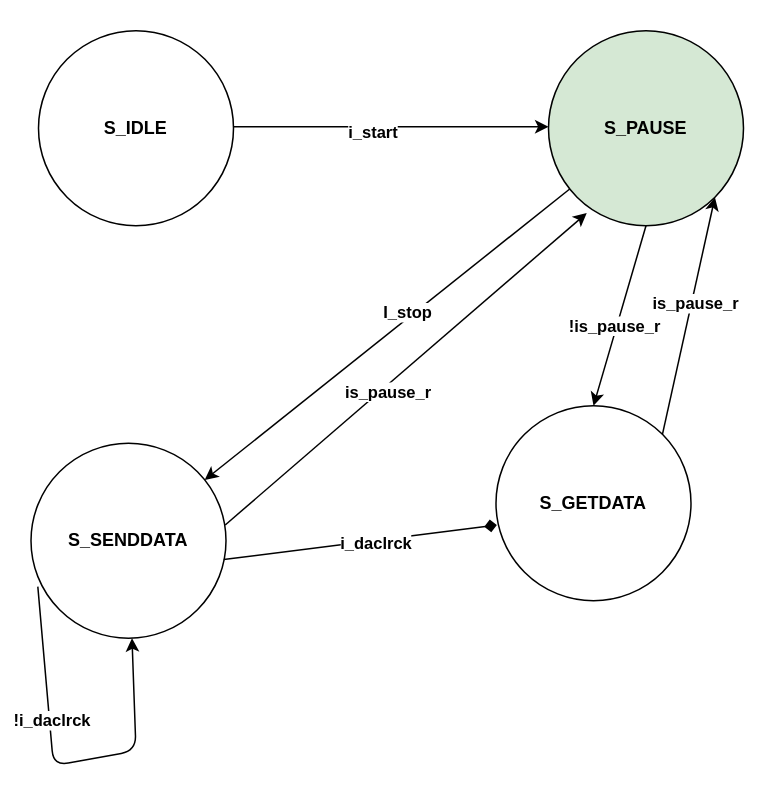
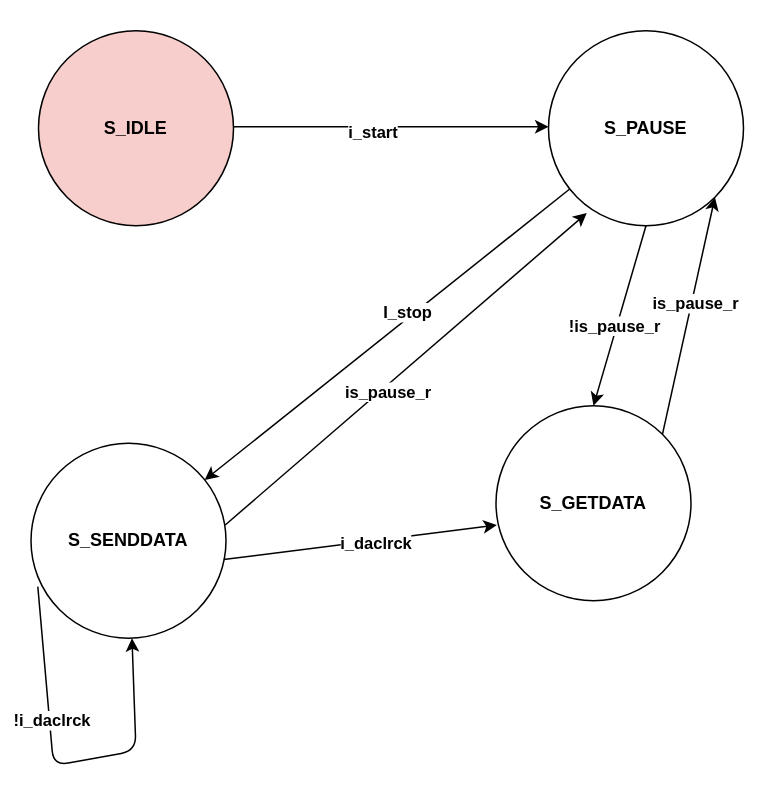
node "S_IDLE": fillcolor #ffffff -> #f8cecc
node "S_PAUSE": fillcolor #d5e8d4 -> #ffffff
edge "S_SENDDATA" -> "S_GETDATA": arrowhead diamond -> classic
